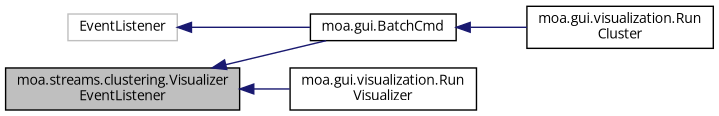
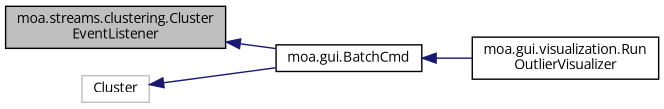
node "EventListener": label "EventListener" -> "Cluster"
node "moa.gui.visualization.Run Cluster": label "moa.gui.visualization.Run Cluster" -> "moa.gui.visualization.Run OutlierVisualizer"
node "moa.streams.clustering.Visualizer EventListener": label "moa.streams.clustering.Visualizer EventListener" -> "moa.streams.clustering.Cluster EventListener"
node "moa.gui.visualization.Run Visualizer": removed
